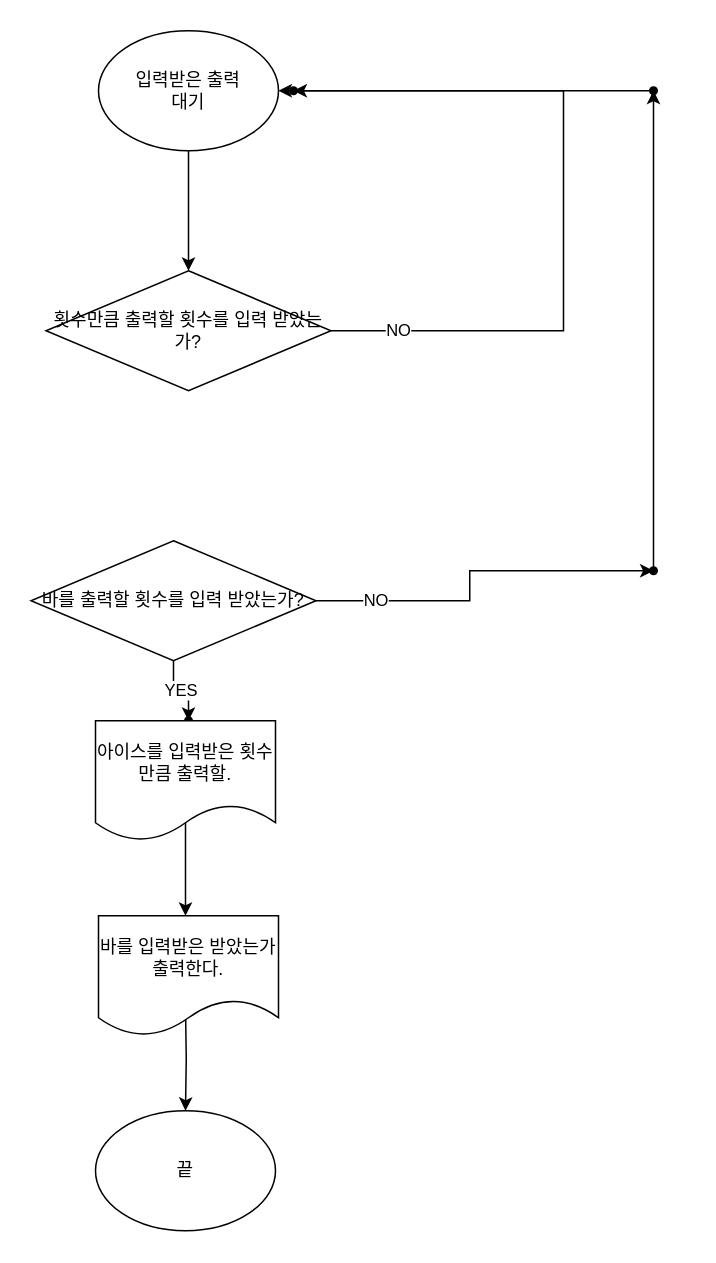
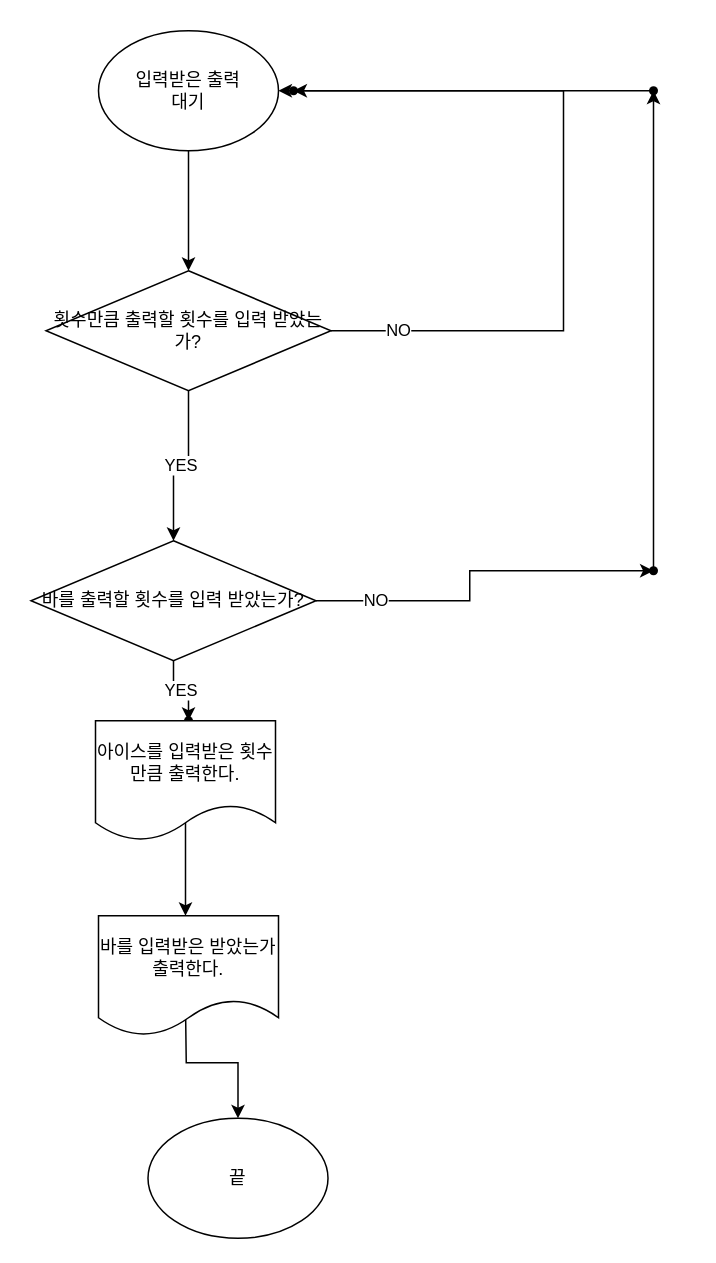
edge "횟수만큼 출력할 횟수를 입력 받았는가?" -> "바를 출력할 횟수를 입력 받았는가?": added, label "YES"
node "아이스를 입력받은 횟수만큼 출력할.": label "아이스를 입력받은 횟수만큼 출력할." -> "아이스를 입력받은 횟수만큼 출력한다."
node "끝": moved (185, 1171) -> (238, 1178)
